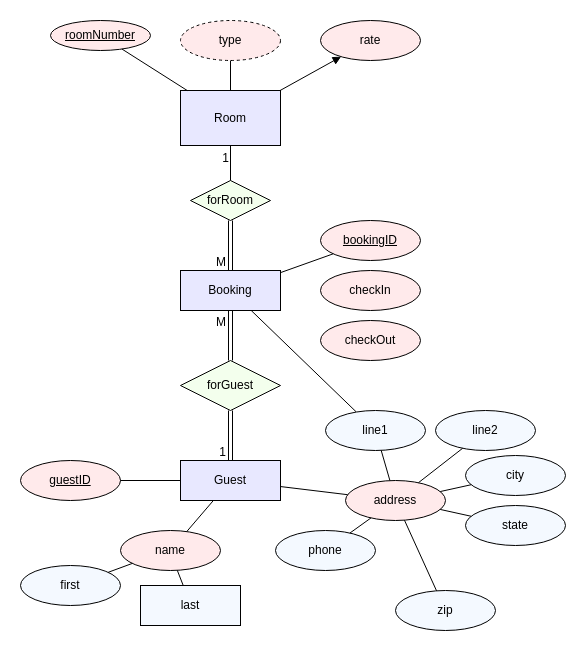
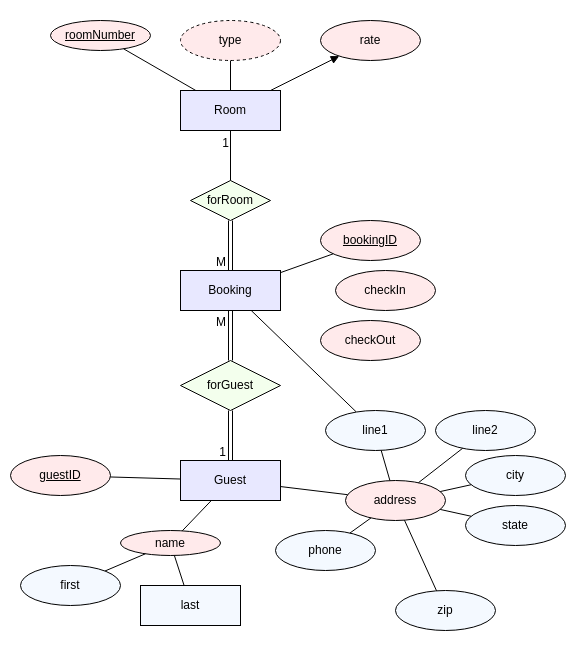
node "Room": size 100x55 -> 100x40
node "checkIn": moved (371, 291) -> (386, 291)
node "guestID": moved (71, 481) -> (61, 476)
node "name": size 100x40 -> 100x25
